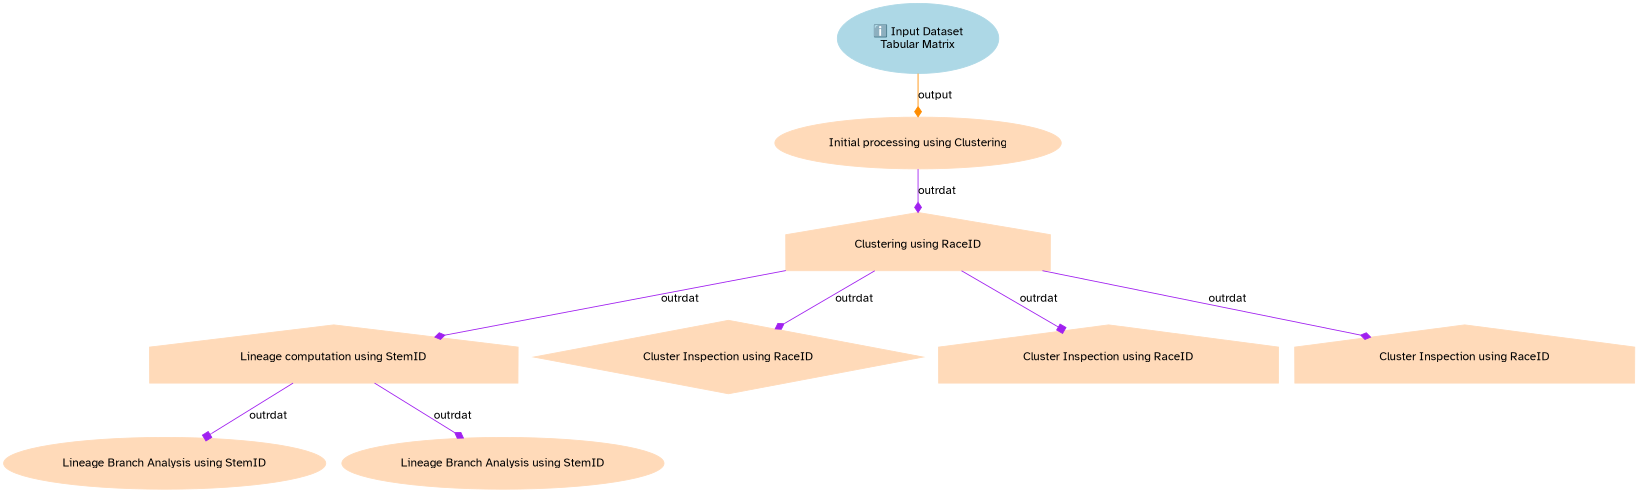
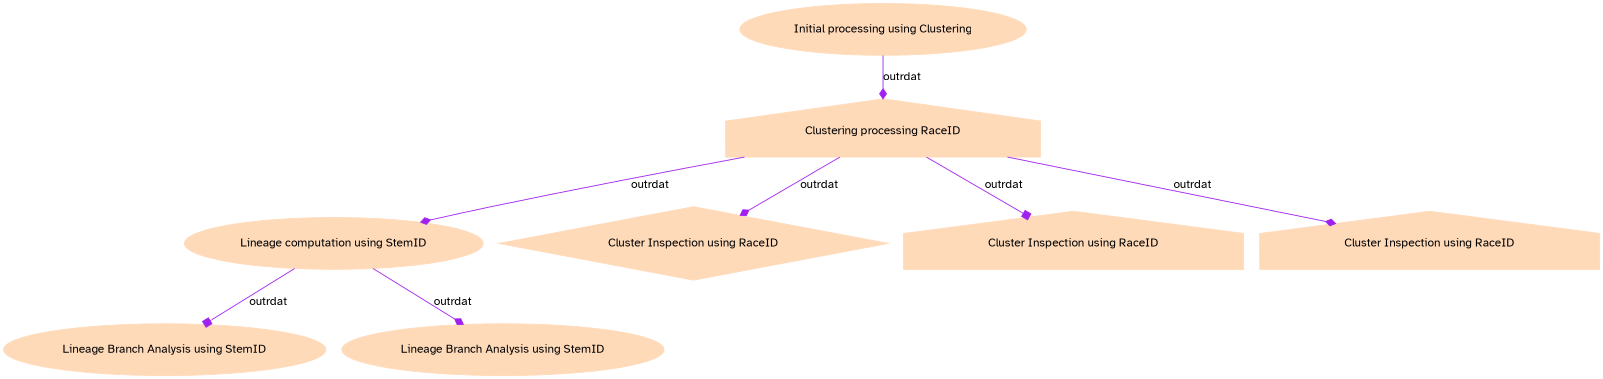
node "ℹ️ Input Dataset Tabular Matrix": removed
node "Clustering using RaceID": label "Clustering using RaceID" -> "Clustering processing RaceID"
node "Lineage computation using StemID": shape house -> ellipse
